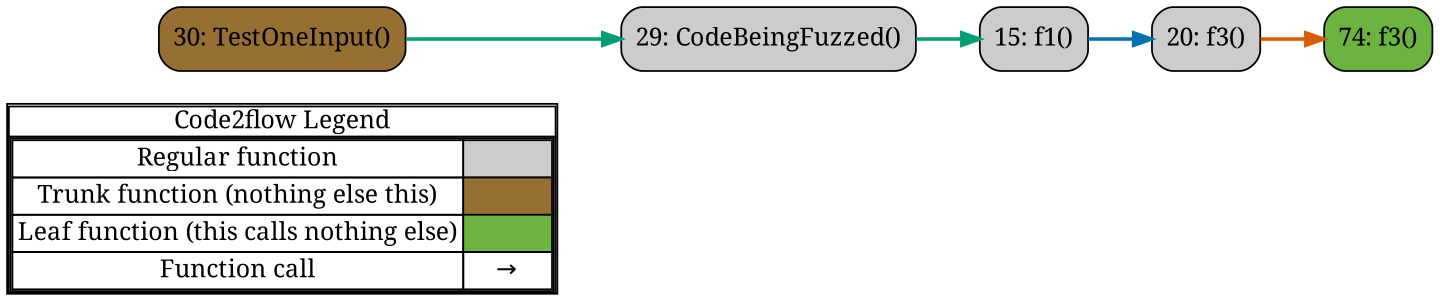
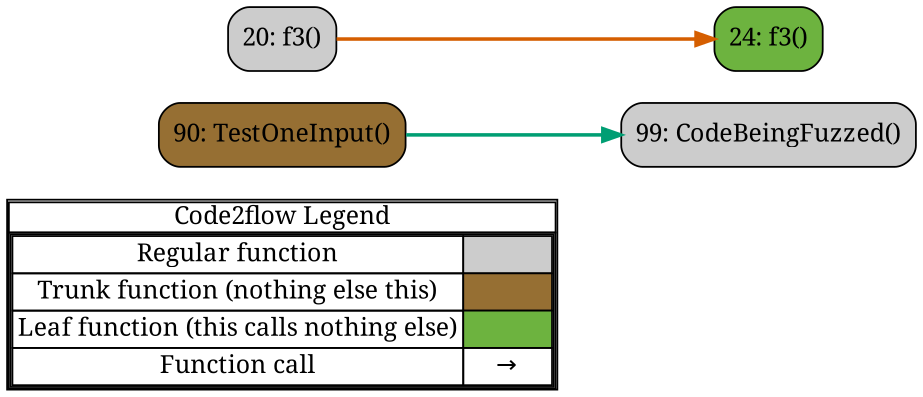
node "30: TestOneInput()": label "30: TestOneInput()" -> "90: TestOneInput()"
node "29: CodeBeingFuzzed()": label "29: CodeBeingFuzzed()" -> "99: CodeBeingFuzzed()"
node "15: f1()": removed
node "74: f3()": label "74: f3()" -> "24: f3()"
